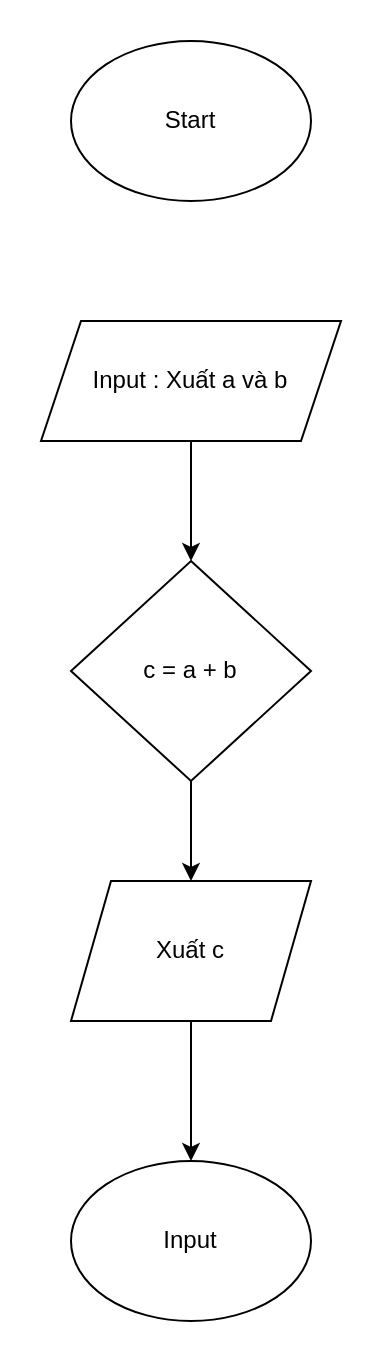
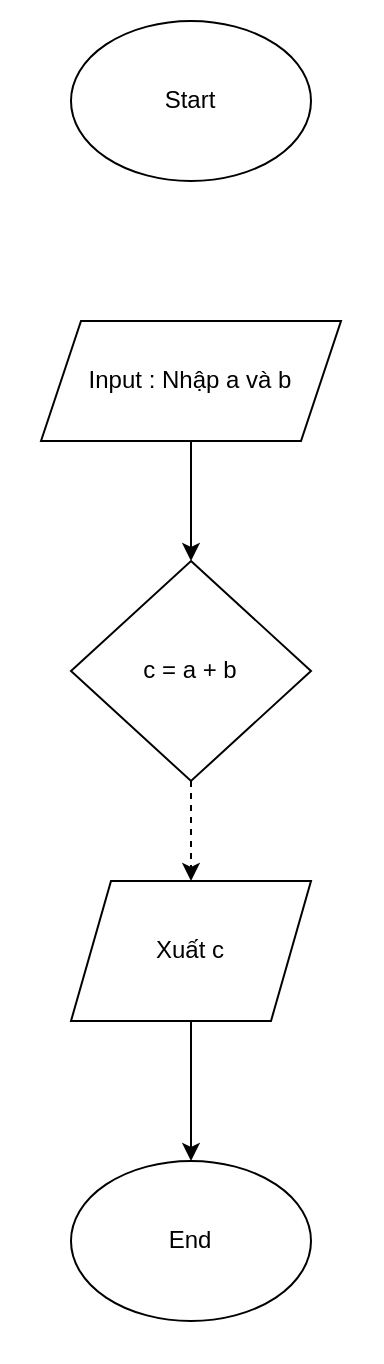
node "Start": moved (191, 121) -> (191, 101)
node "Input : Xuất a và b": label "Input : Xuất a và b" -> "Input : Nhập a và b"
edge "c = a + b" -> "Xuất c": style solid -> dashed
node "Input": label "Input" -> "End"
